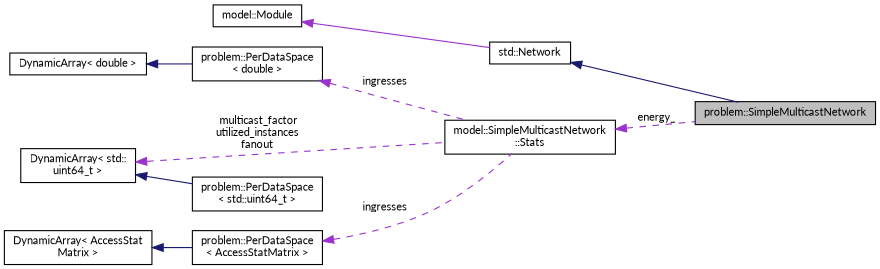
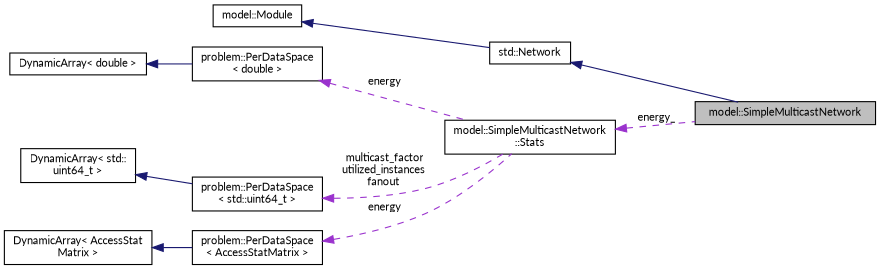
edge "std::Network" -> "model::Module": color darkorchid3 -> midnightblue
edge "model::SimpleMulticastNetwork ::Stats" -> "problem::PerDataSpace < double >": label " ingresses" -> " energy"
node "problem::SimpleMulticastNetwork": label "problem::SimpleMulticastNetwork" -> "model::SimpleMulticastNetwork"
edge "model::SimpleMulticastNetwork ::Stats" -> "DynamicArray< std:: uint64_t >": now "model::SimpleMulticastNetwork ::Stats" -> "problem::PerDataSpace < std::uint64_t >"
edge "model::SimpleMulticastNetwork ::Stats" -> "problem::PerDataSpace < AccessStatMatrix >": label " ingresses" -> " energy"
